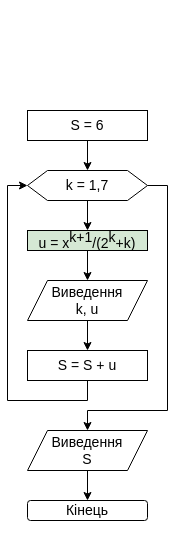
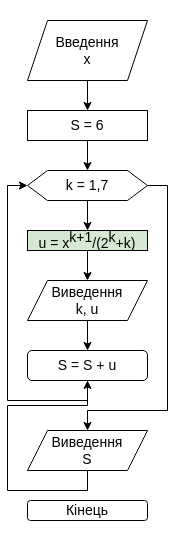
node "Введення x": added
edge "Введення x" -> "S = 6": added
node "S = S + u": shape rectangle -> rounded rectangle
edge "ВиведенняS" -> "Кінець": now "ВиведенняS" -> "S = S + u"
